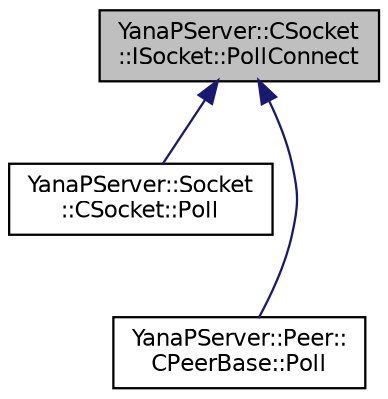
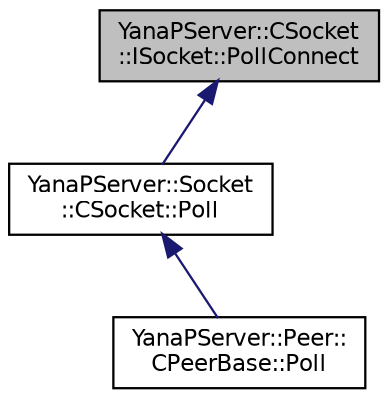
edge "YanaPServer::Peer:: CPeerBase::Poll" -> "YanaPServer::CSocket ::ISocket::PollConnect": now "YanaPServer::Peer:: CPeerBase::Poll" -> "YanaPServer::Socket ::CSocket::Poll"
